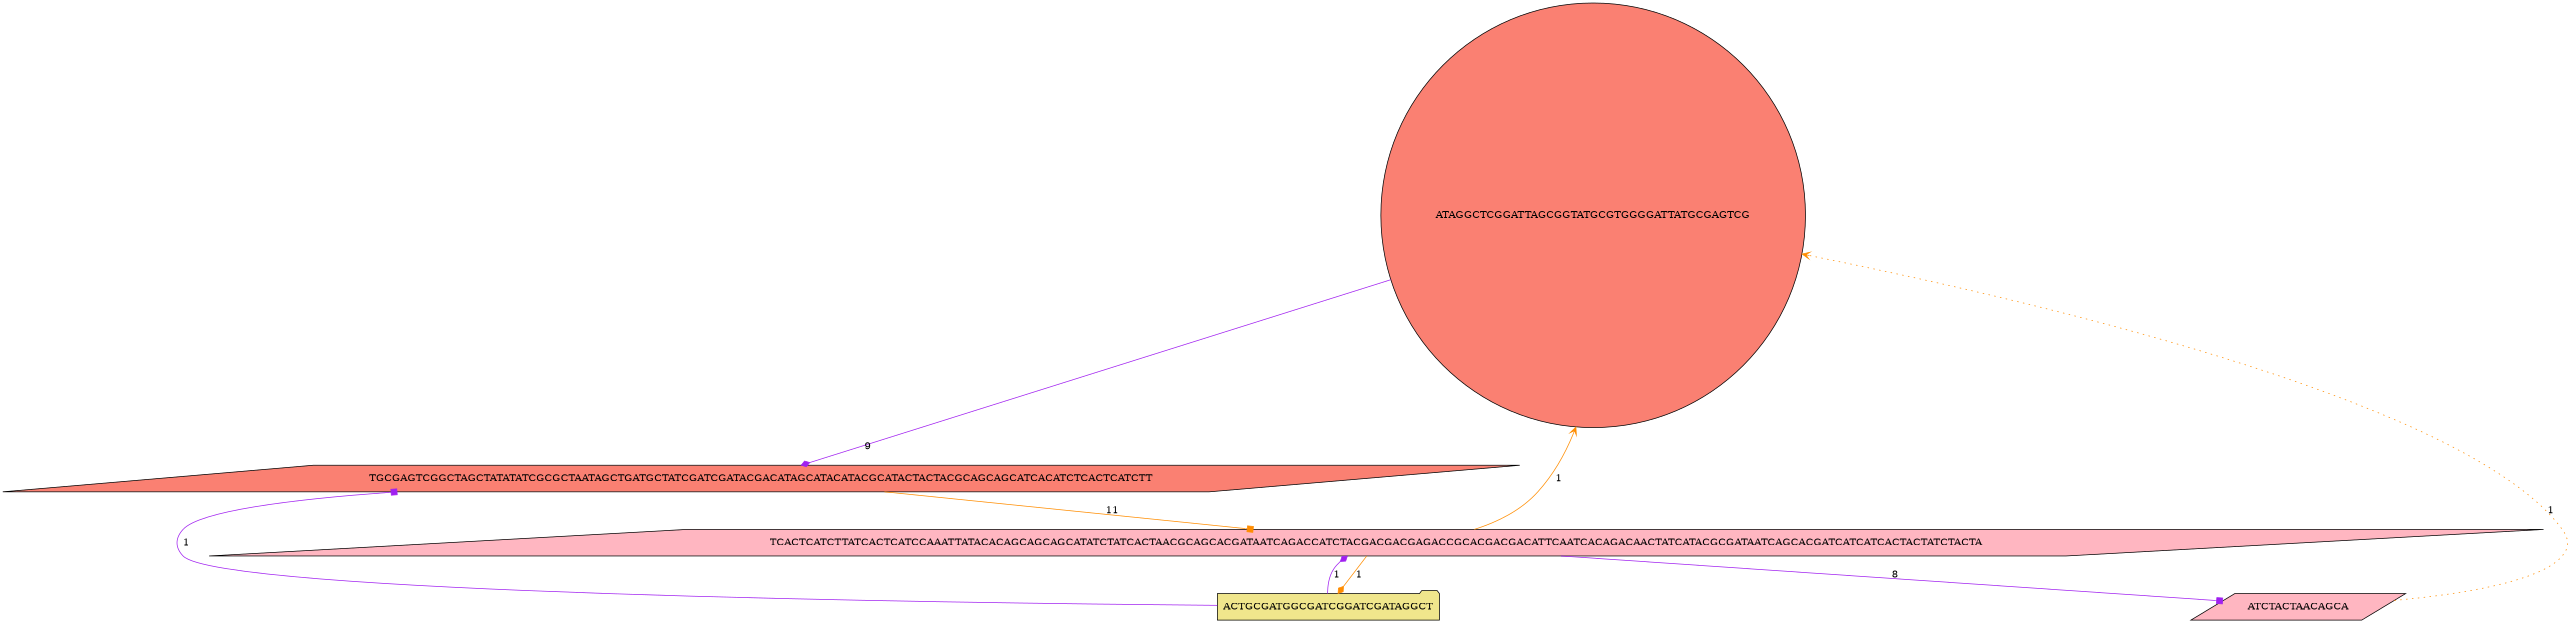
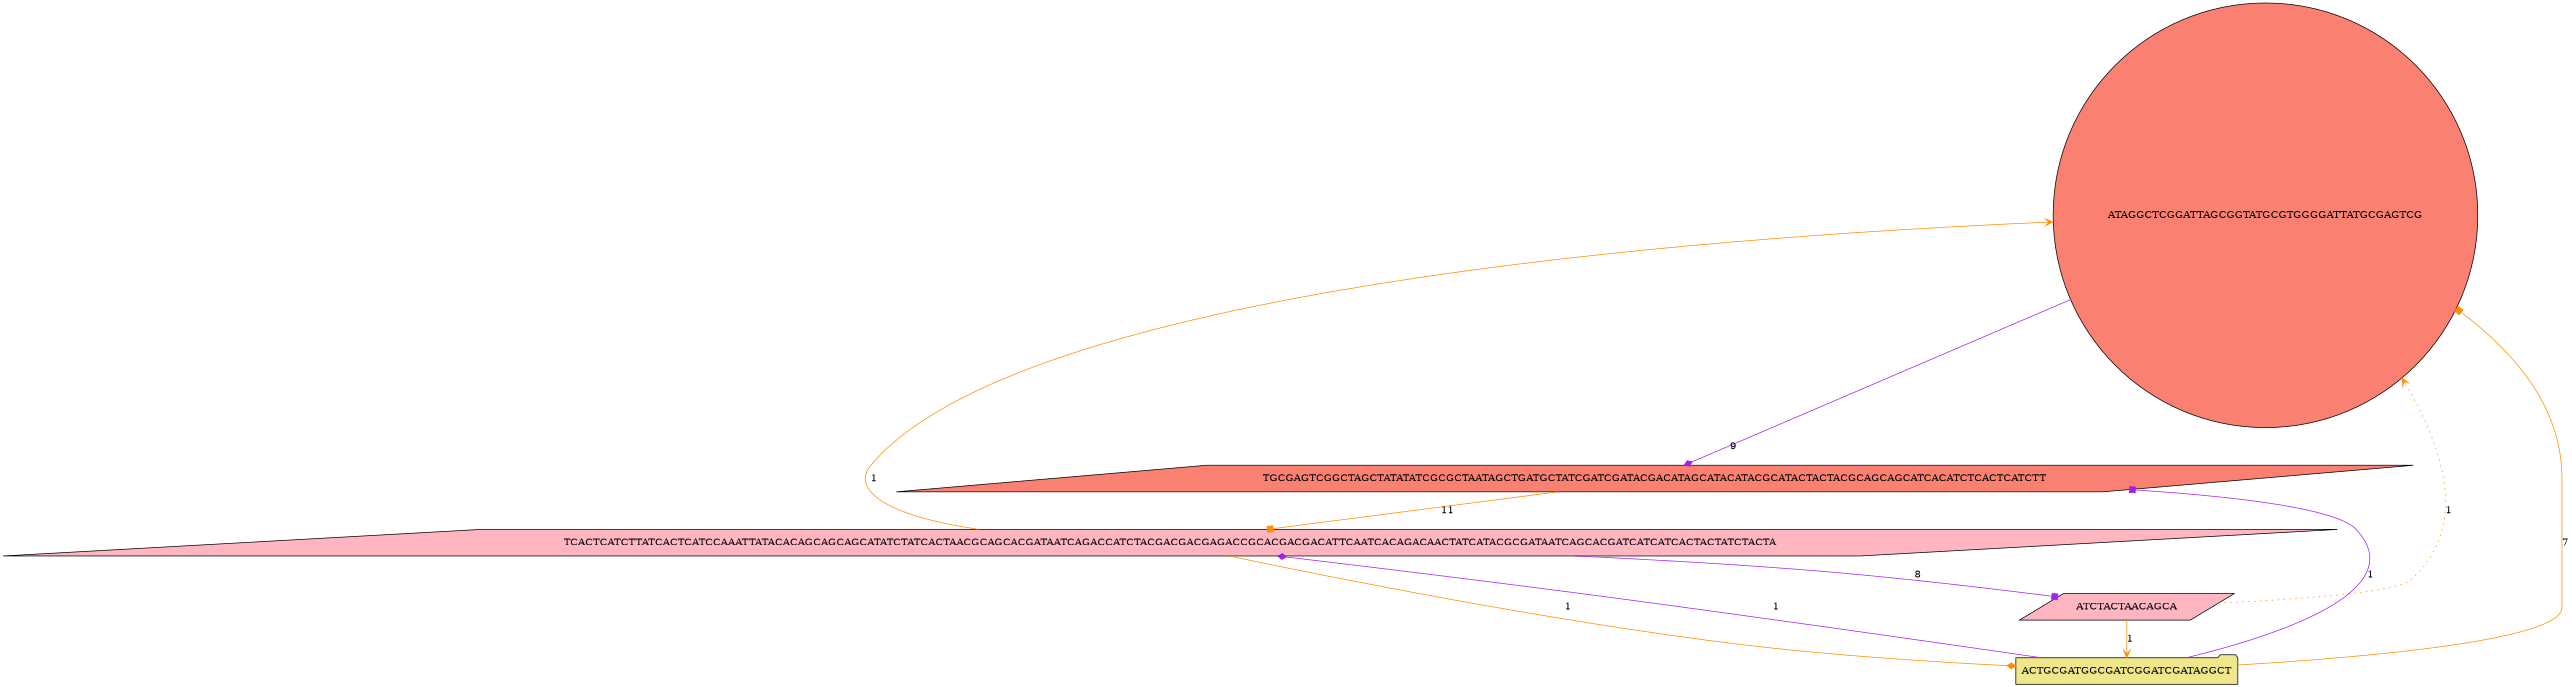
edge "ACTGCGATGGCGATCGGATCGATAGGCT" -> "ATAGGCTCGGATTAGCGGTATGCGTGGGGATTATGCGAGTCG": added, label "7"
edge "ATCTACTAACAGCA" -> "ACTGCGATGGCGATCGGATCGATAGGCT": added, label "1"
